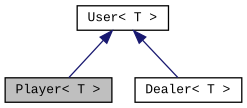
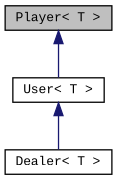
edge "Player< T >" -> "User< T >": reversed
